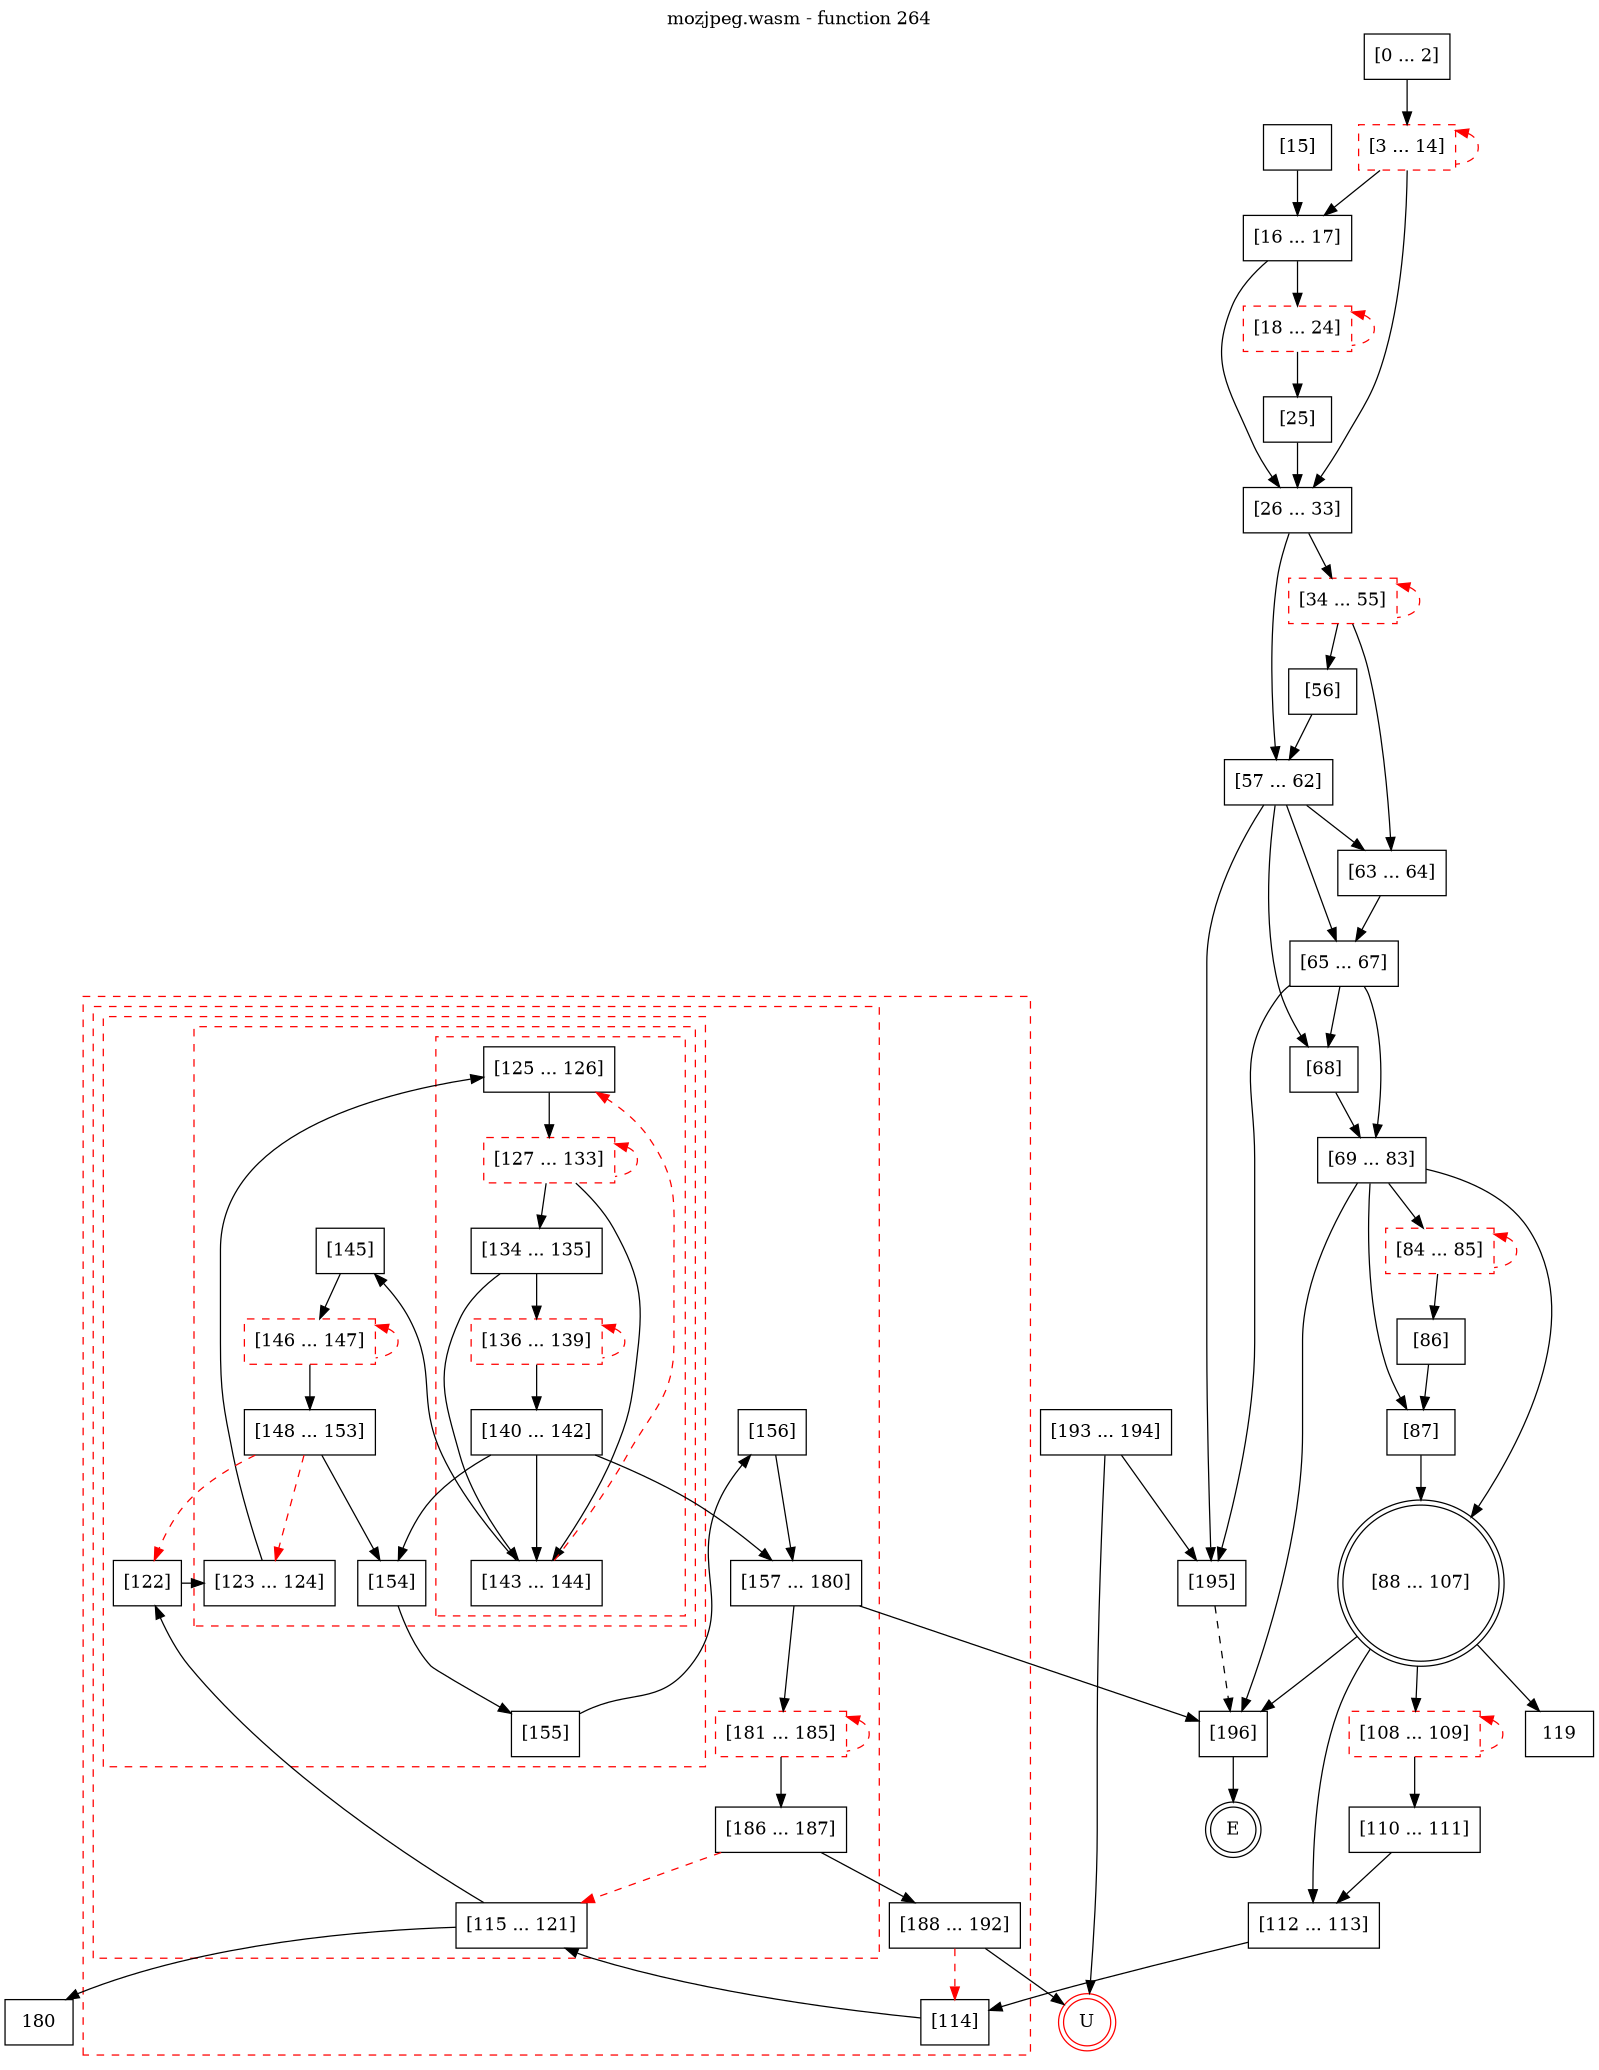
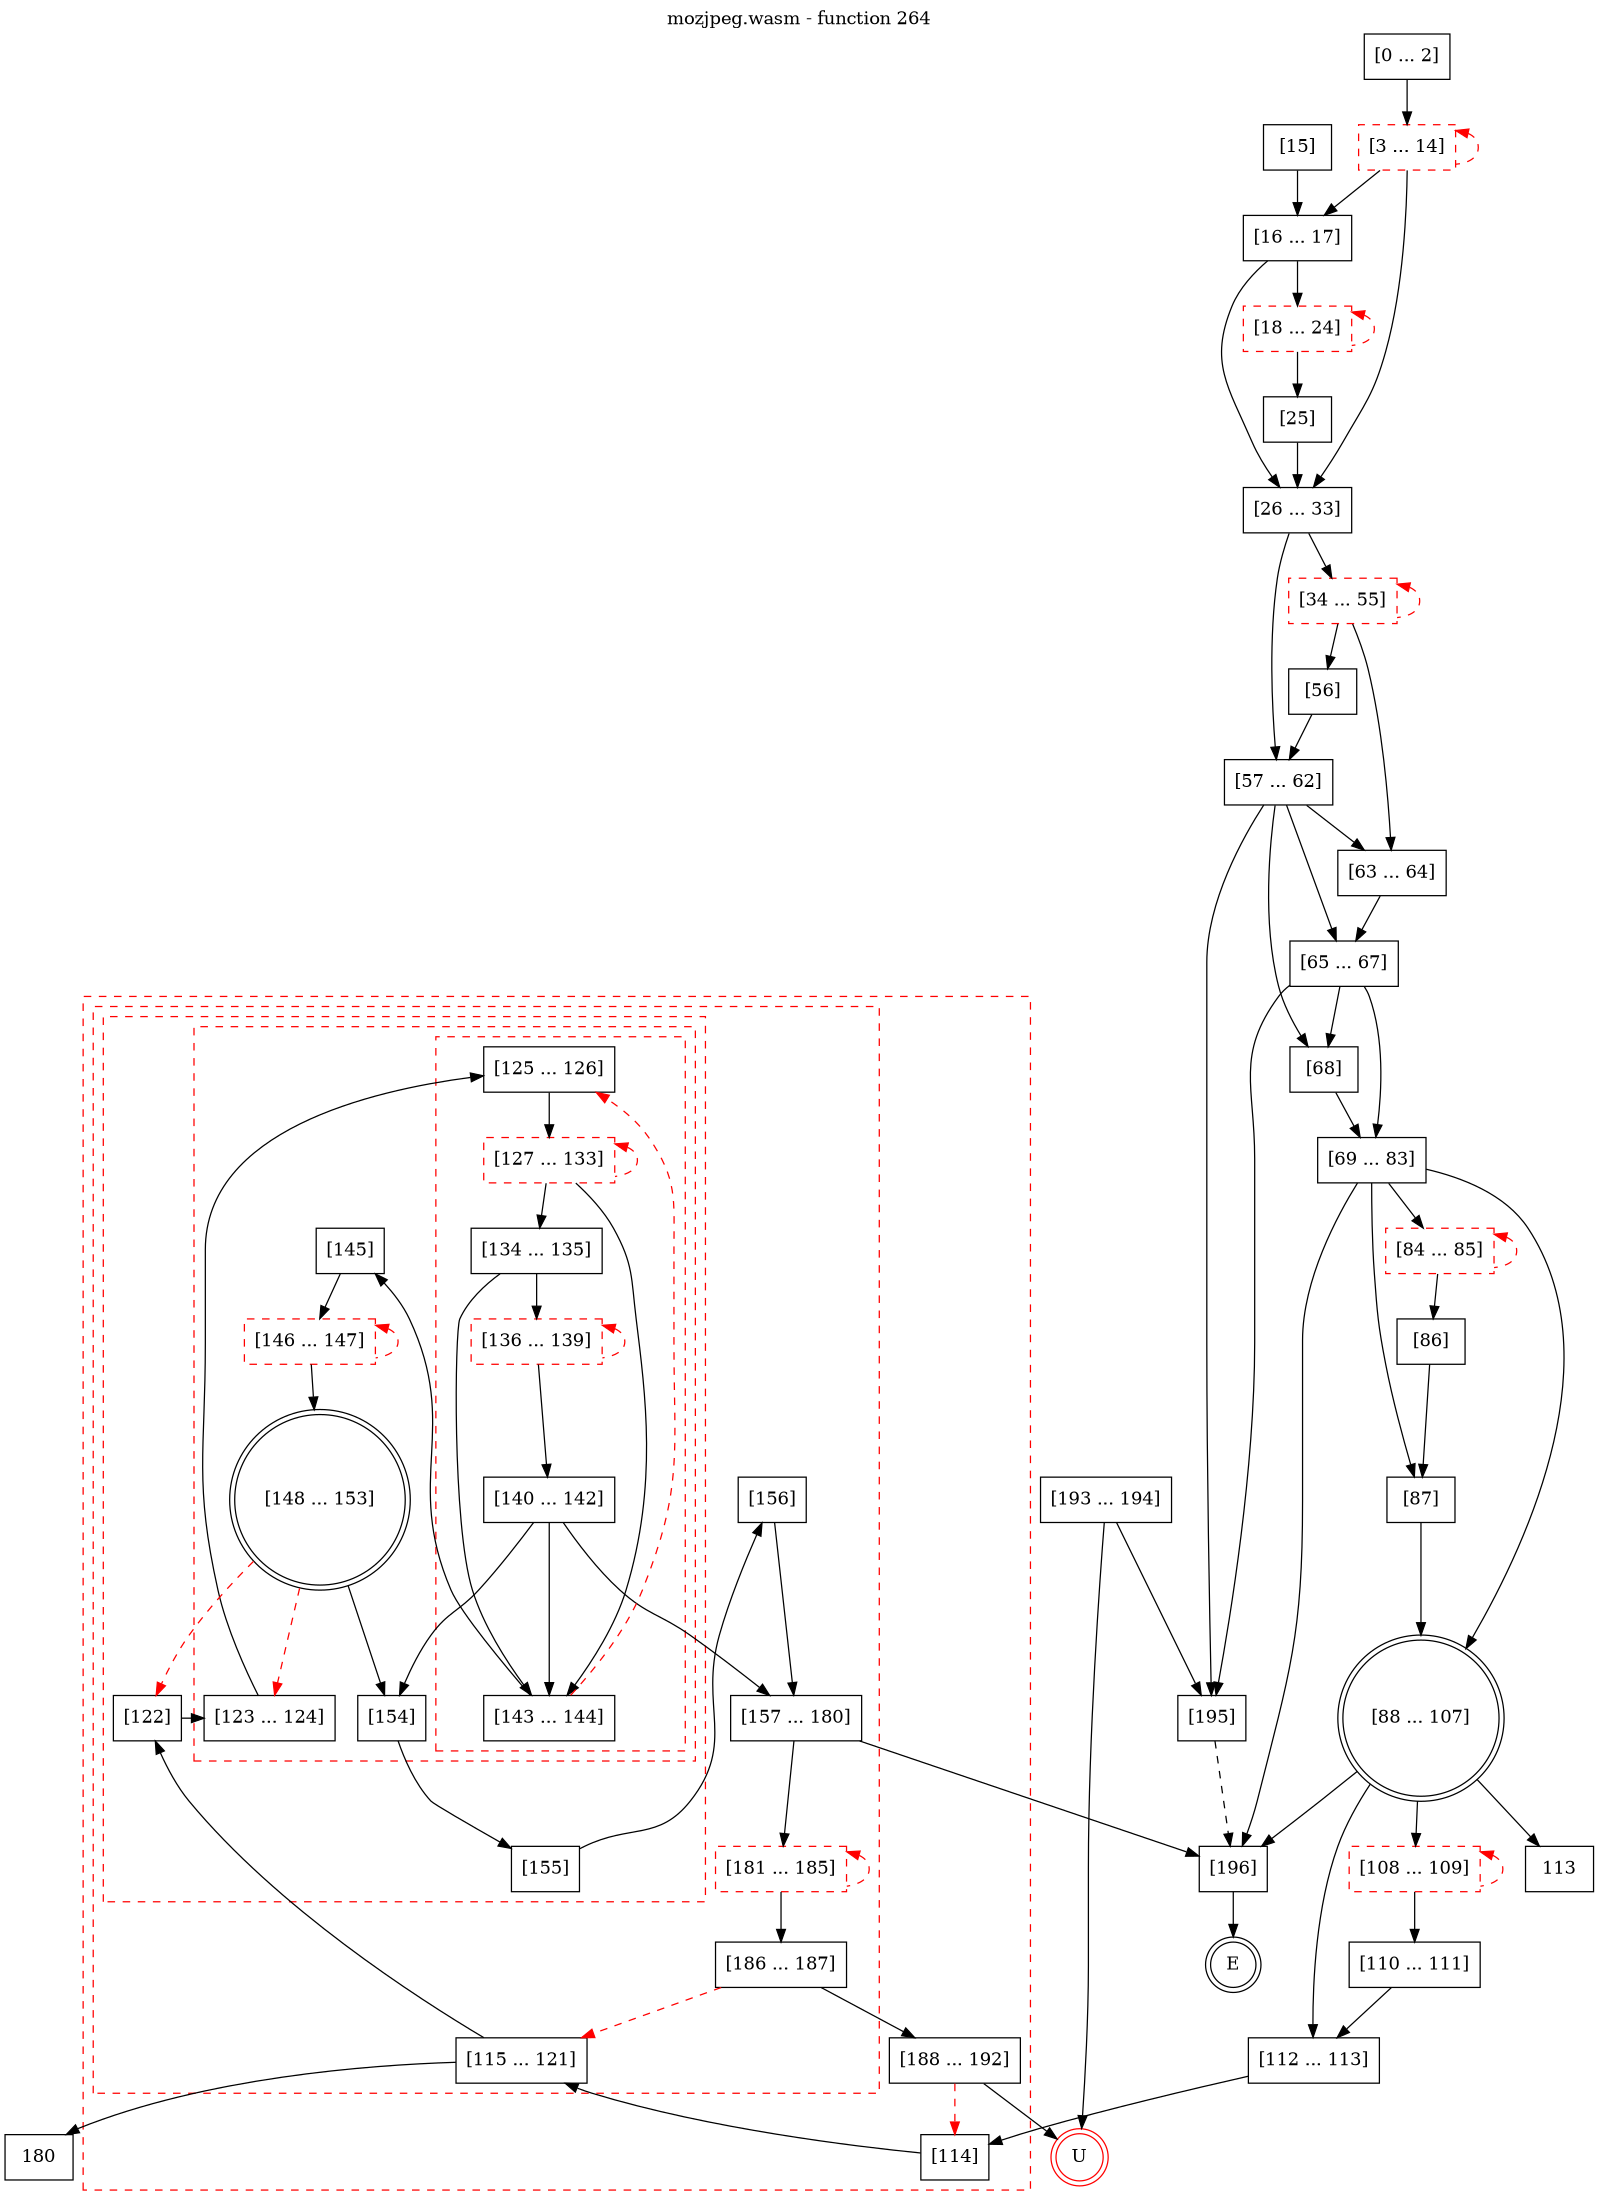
node "[148 ... 153]": shape box -> doublecircle
node "119": label "119" -> "113"
